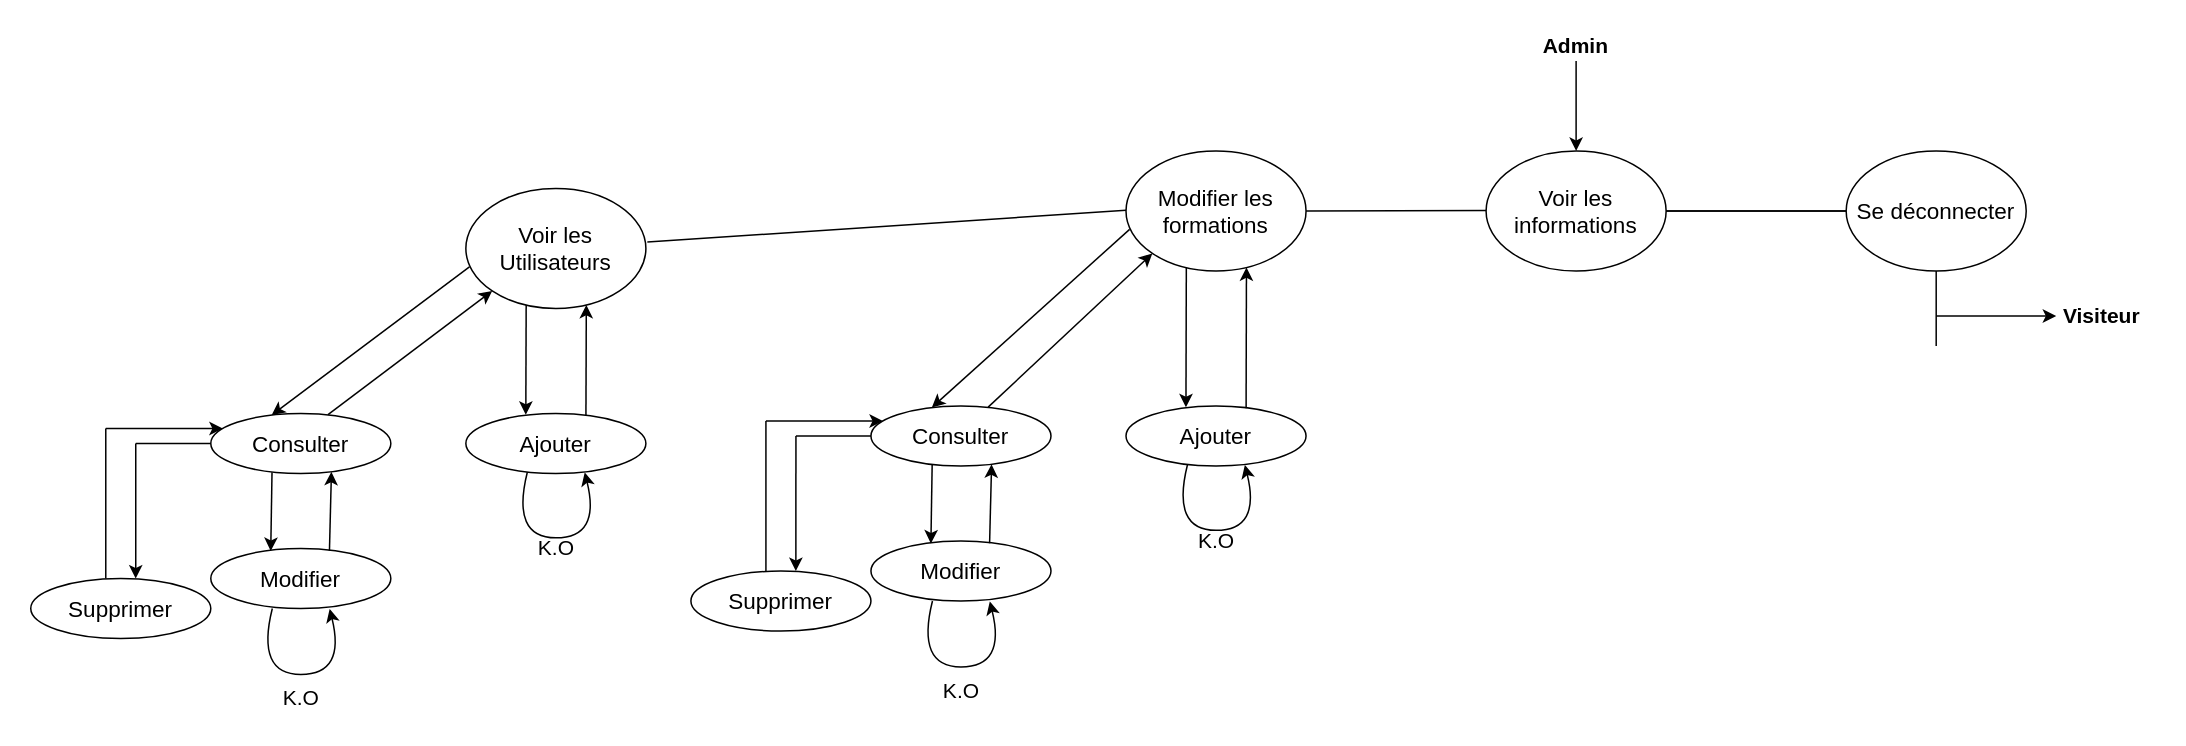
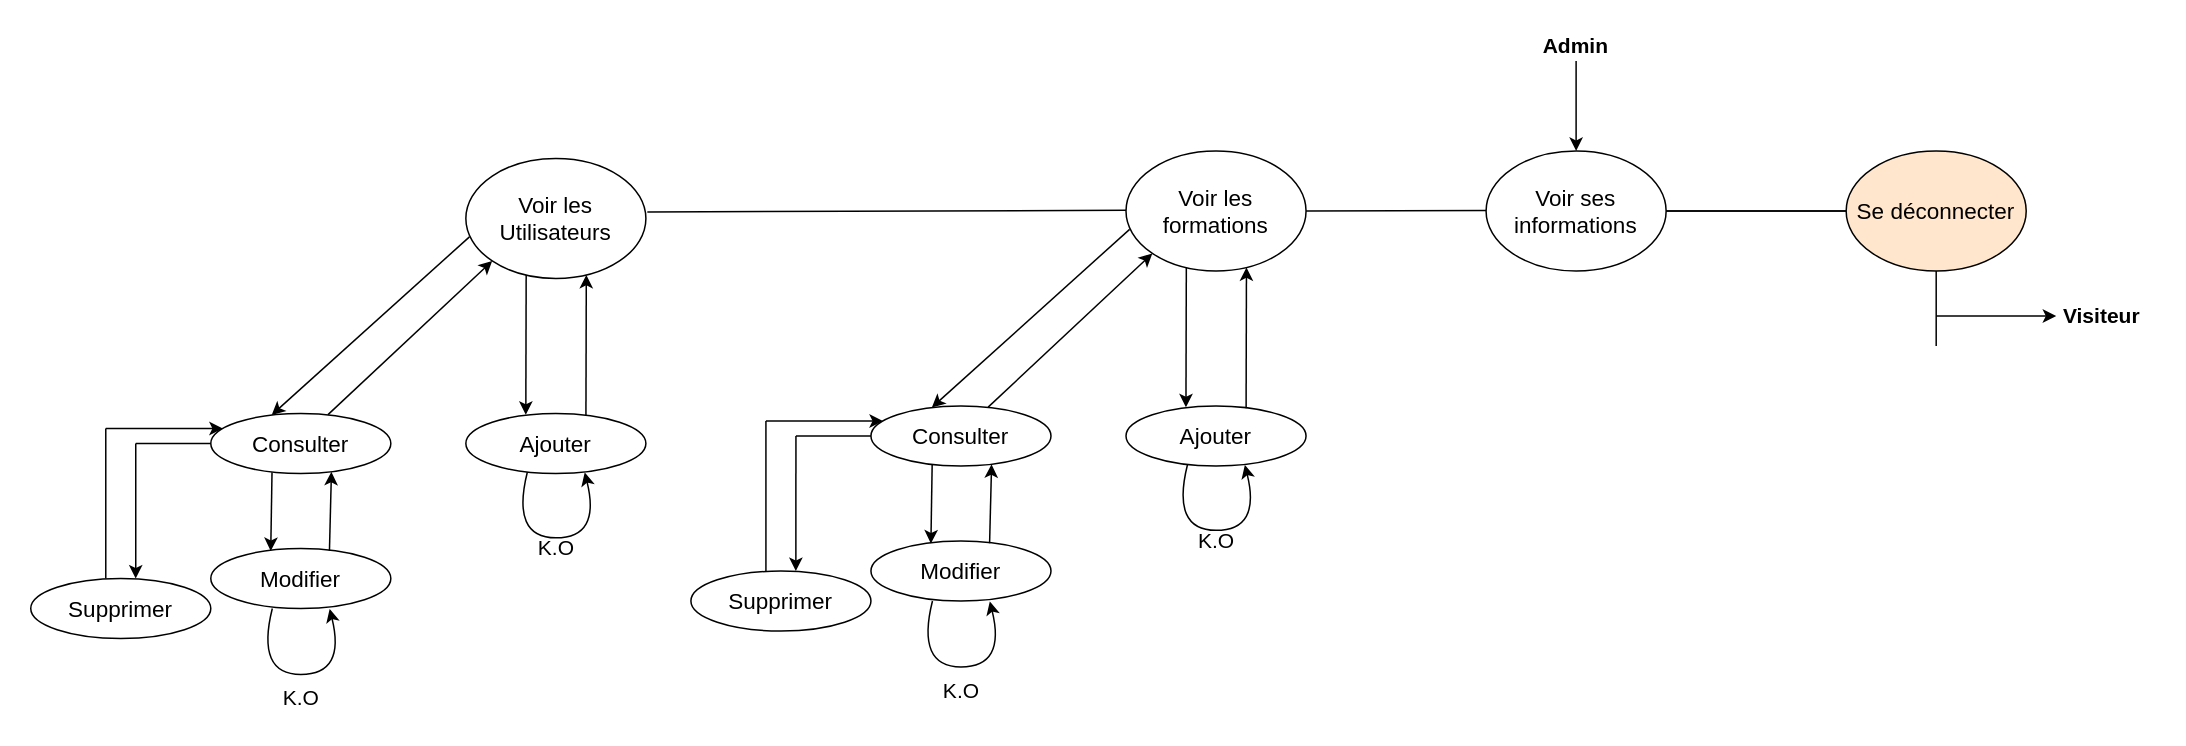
node "Modifier les formations": label "Modifier les formations" -> "Voir les formations"
node "Voir les informations": label "Voir les informations" -> "Voir ses informations"
node "Se déconnecter": fillcolor #ffffff -> #ffe6cc
node "Voir les Utilisateurs": moved (556, 248) -> (556, 218)
